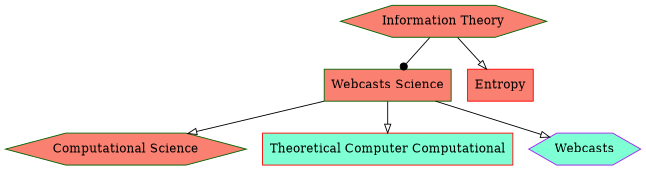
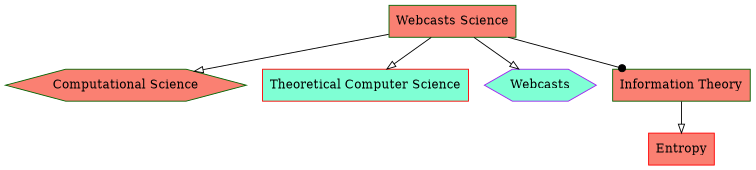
node "Information Theory": shape hexagon -> box
edge "Information Theory" -> "Webcasts Science": reversed
node "Theoretical Computer Computational": label "Theoretical Computer Computational" -> "Theoretical Computer Science"
